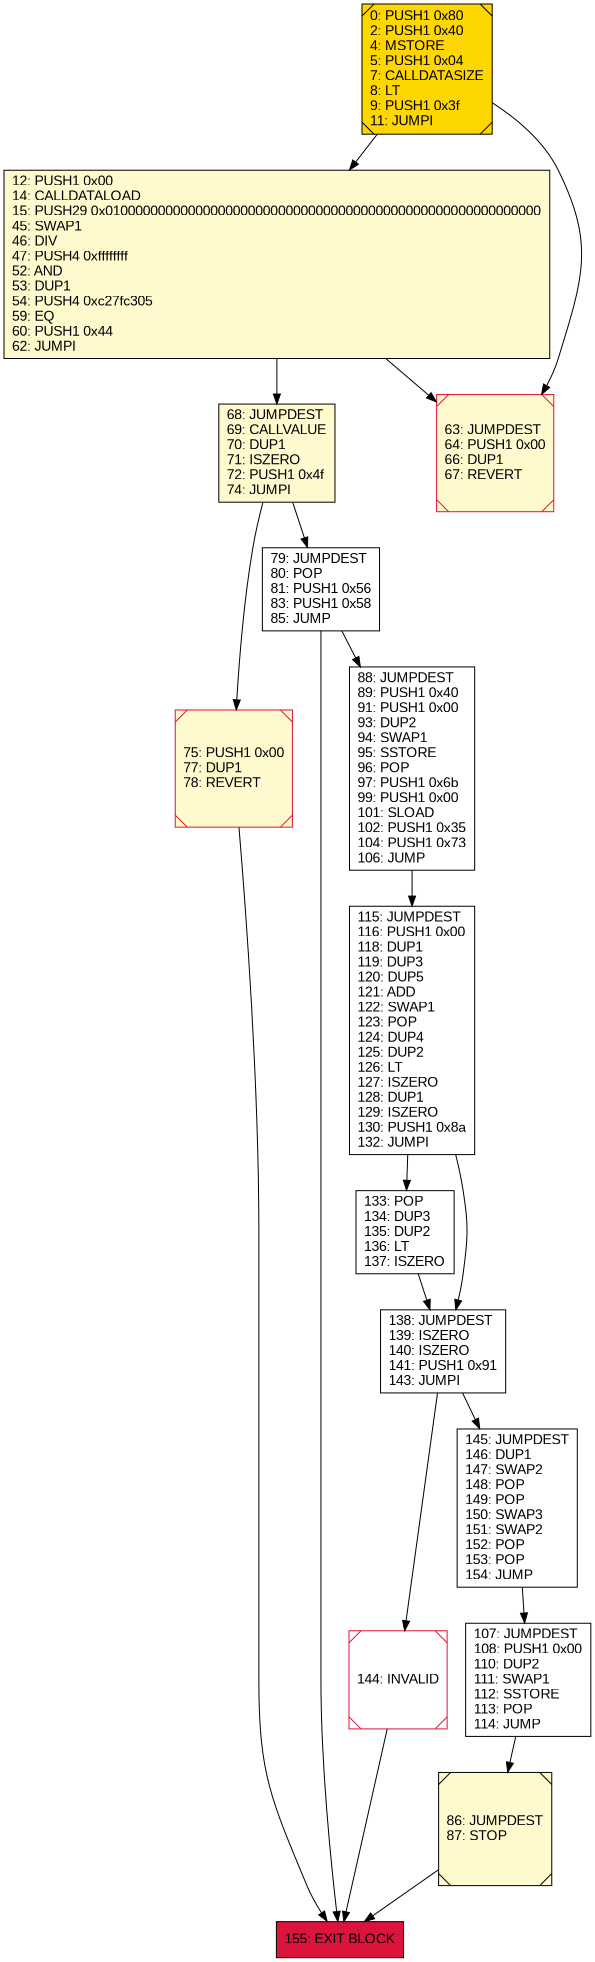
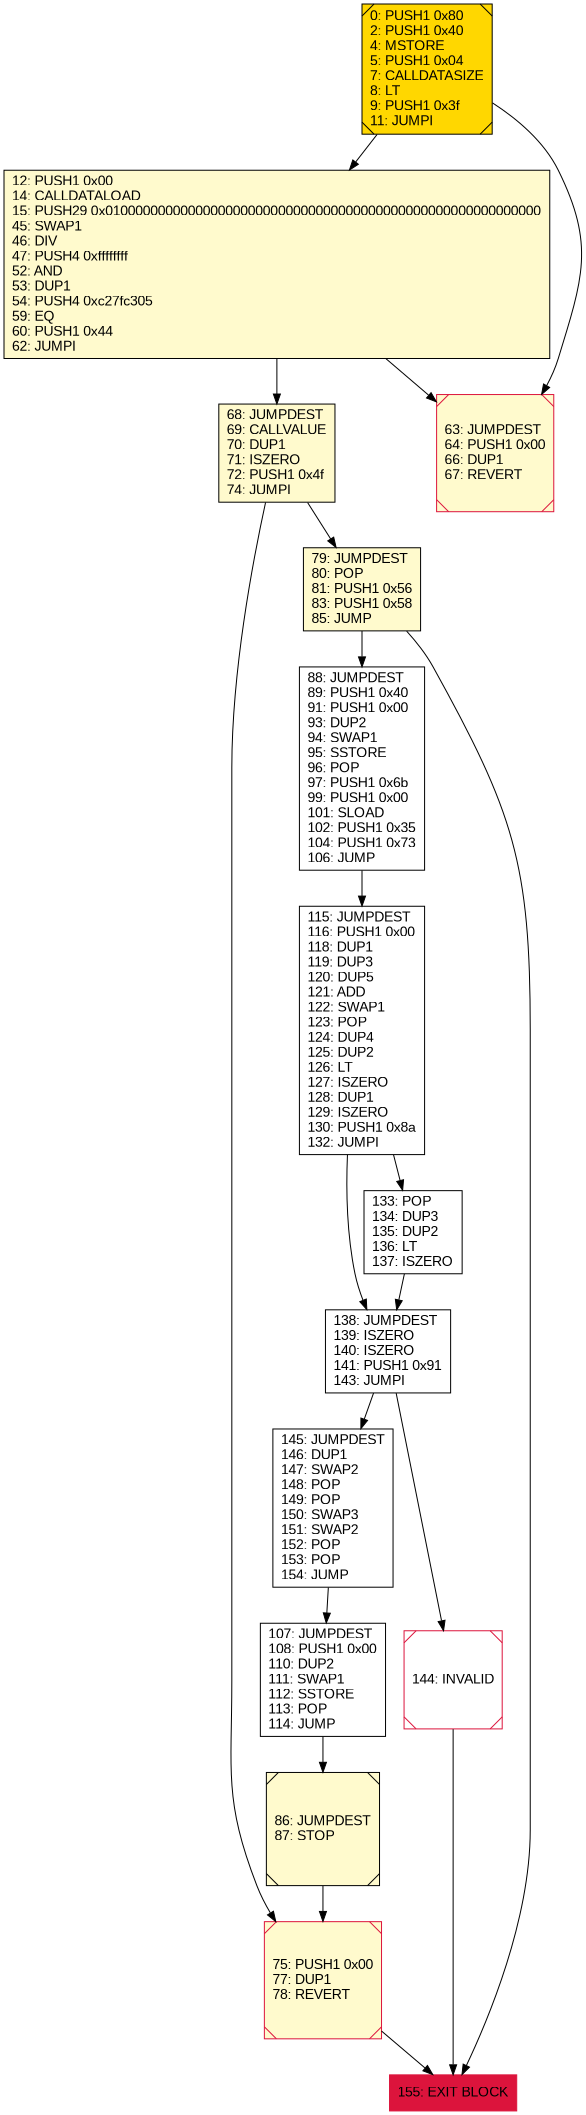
node "79: JUMPDEST 80: POP 81: PUSH1 0x56 83: PUSH1 0x58 85: JUMP": fillcolor white -> lemonchiffon
edge "86: JUMPDEST 87: STOP" -> "155: EXIT BLOCK": now "86: JUMPDEST 87: STOP" -> "75: PUSH1 0x00 77: DUP1 78: REVERT"
node "155: EXIT BLOCK": color black -> crimson
